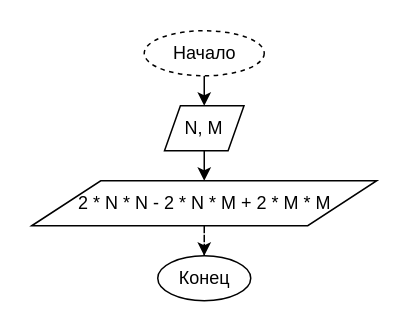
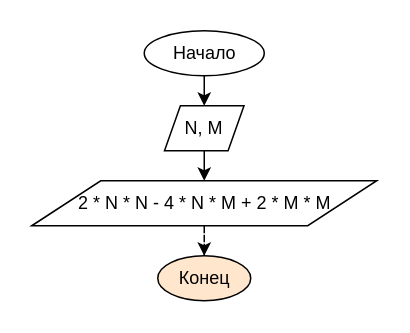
node "Начало": style dashed -> solid
node "2 * N * N - 2 * N * M + 2 * M * M": label "2 * N * N - 2 * N * M + 2 * M * M" -> "2 * N * N - 4 * N * M + 2 * M * M"
node "Конец": fillcolor #ffffff -> #ffe6cc
